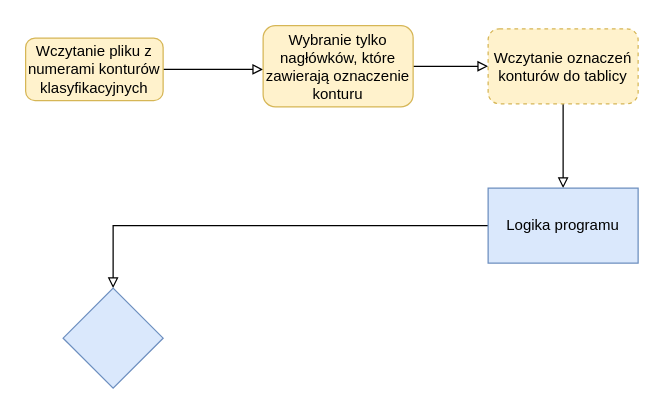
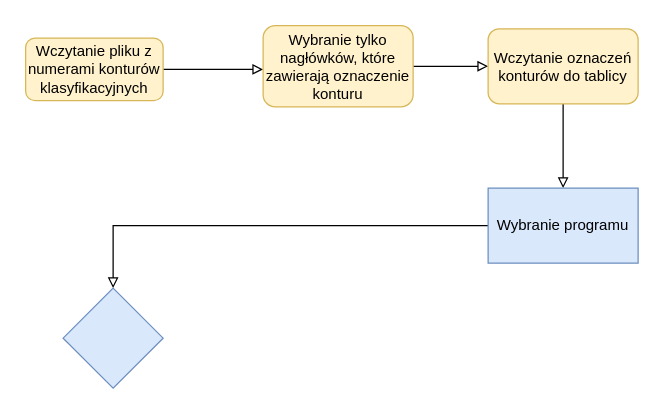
node "Wczytanie oznaczeń konturów do tablicy": style dashed -> solid
node "Logika programu": label "Logika programu" -> "Wybranie programu"
